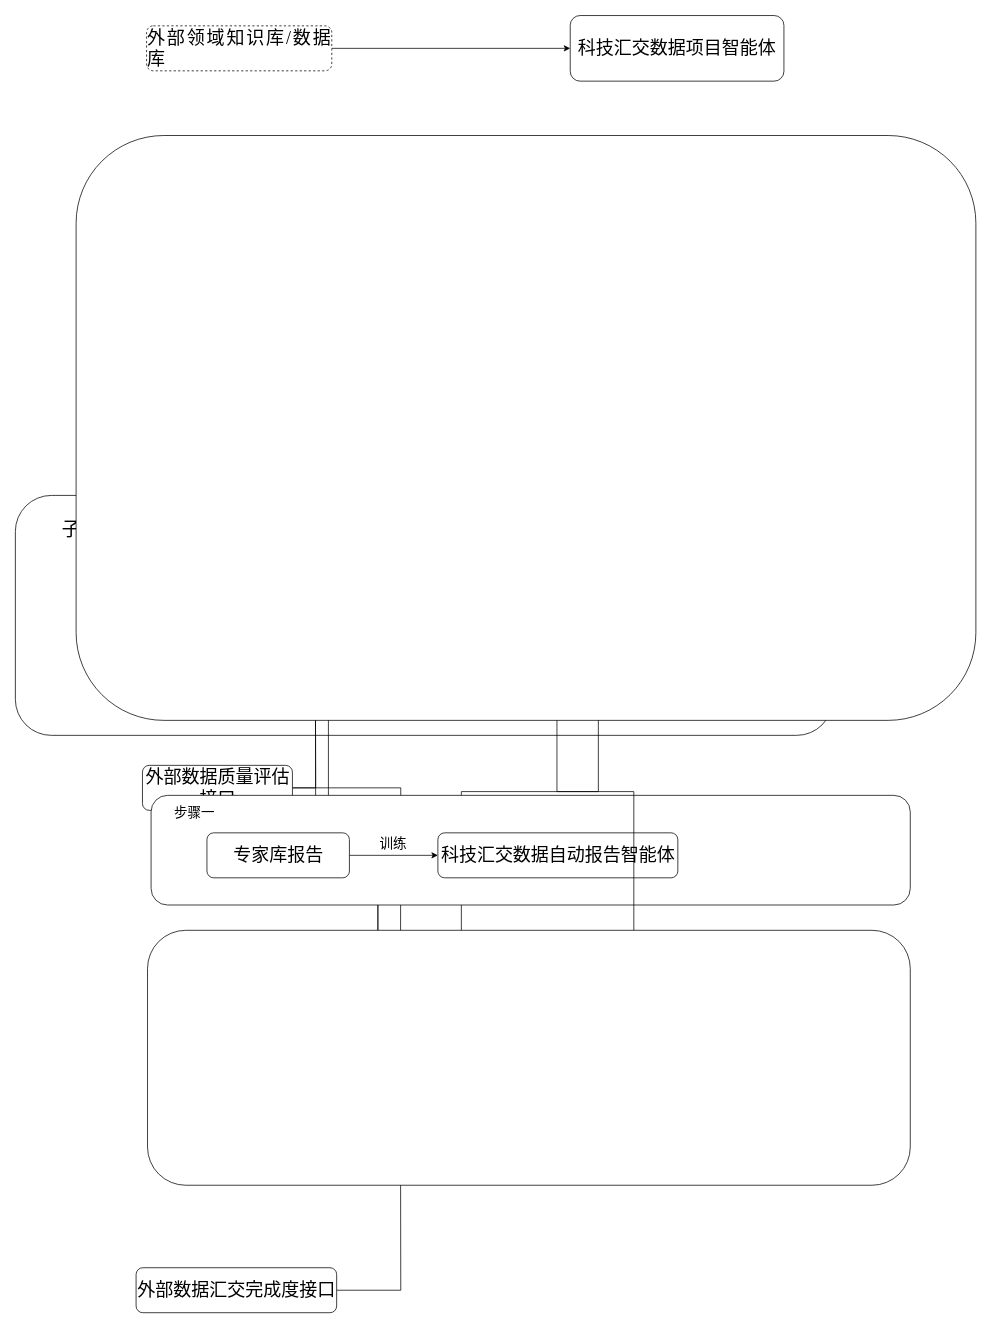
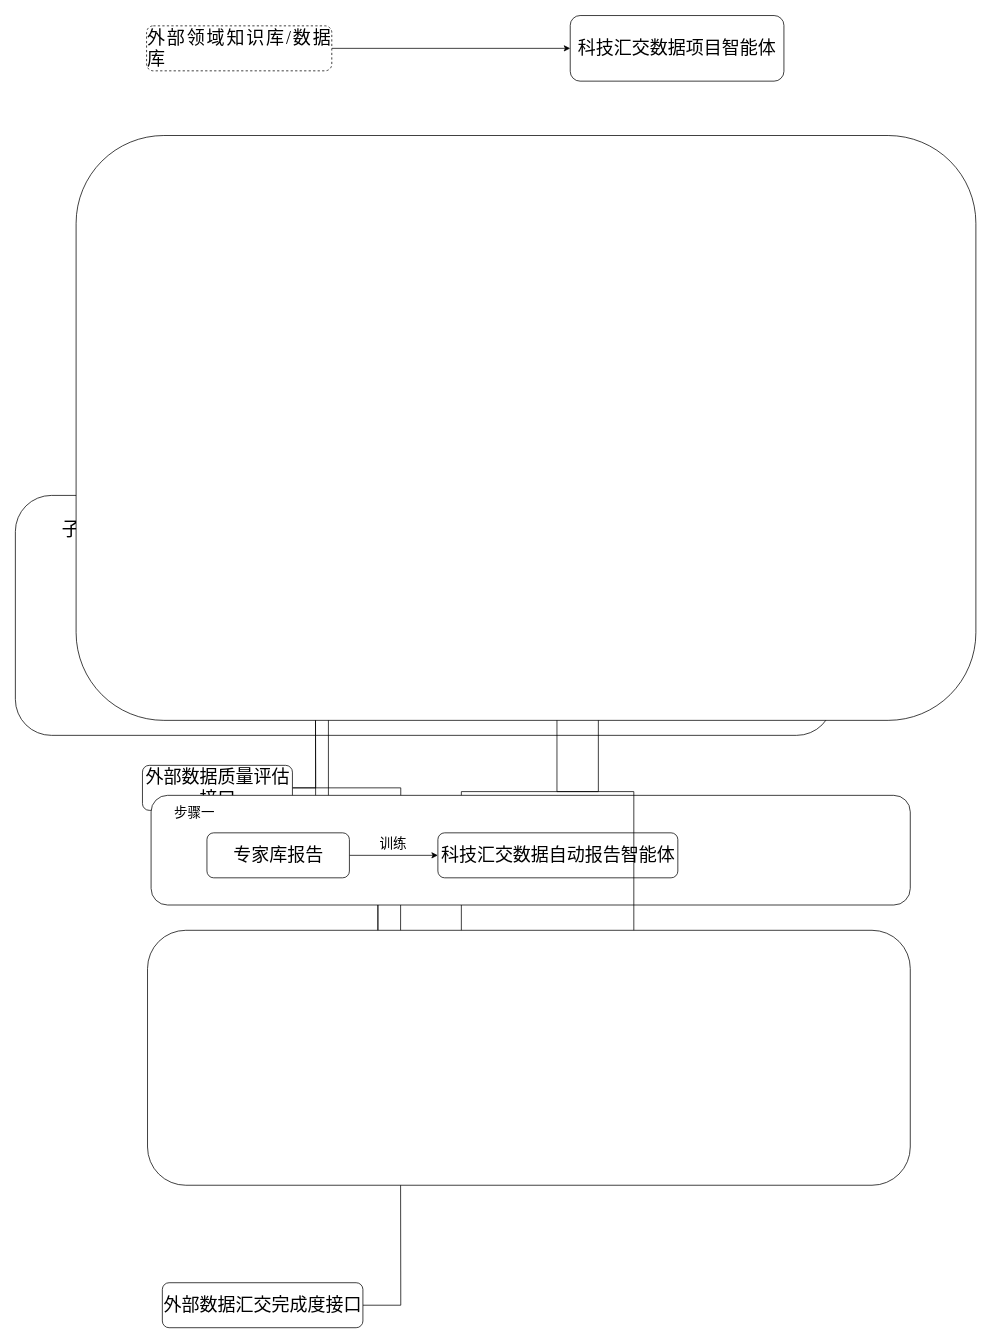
node "外部数据汇交完成度接口": moved (236, 1290) -> (263, 1305)
